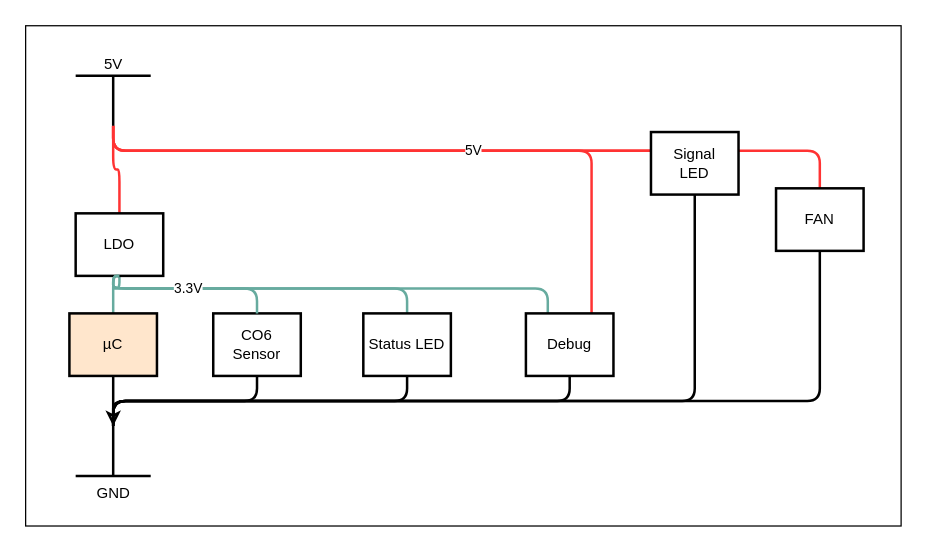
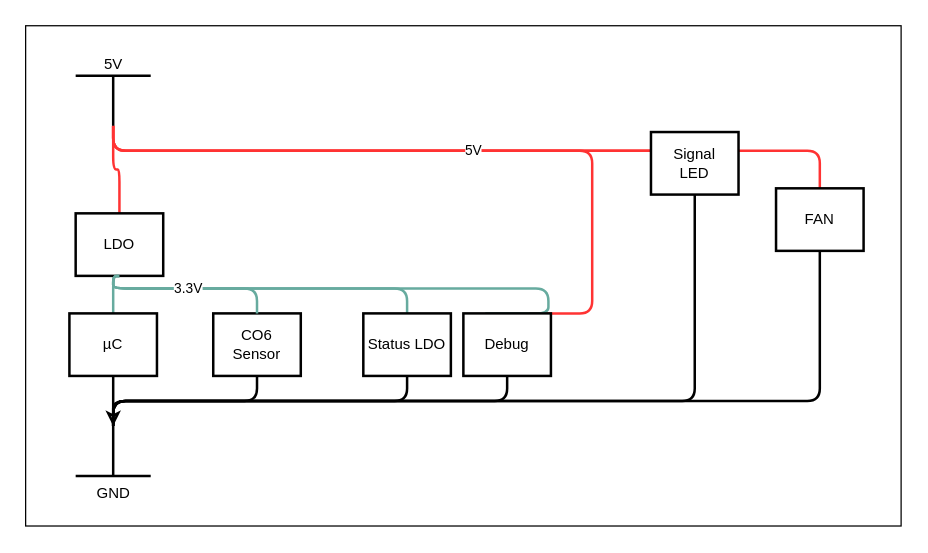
node "µC": fillcolor #ffe6cc -> #ffffff
node "Status LED": label "Status LED" -> "Status LDO"
node "Debug": moved (569, 344) -> (507, 344)
